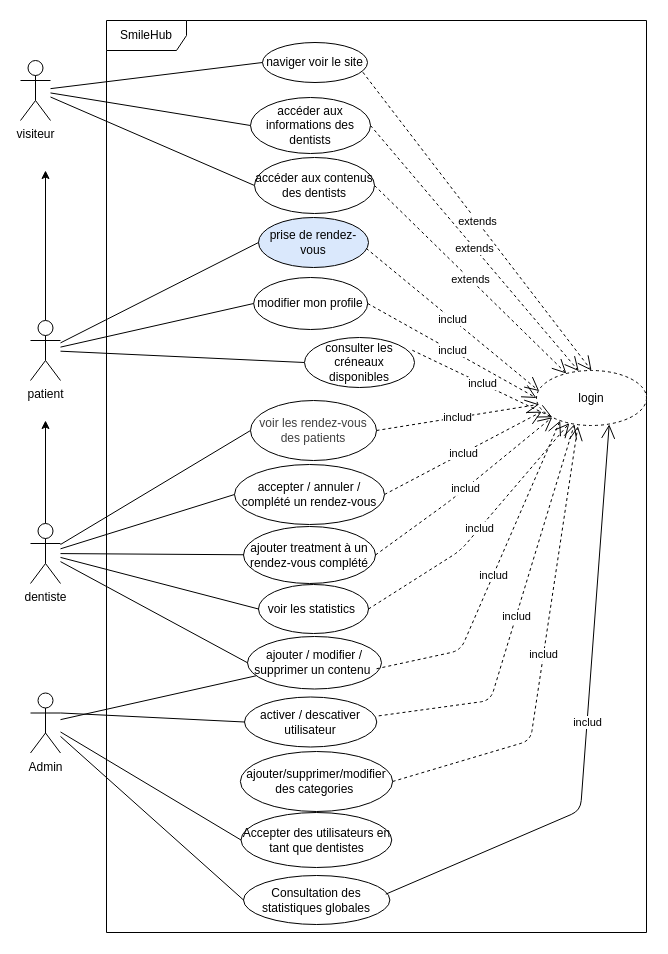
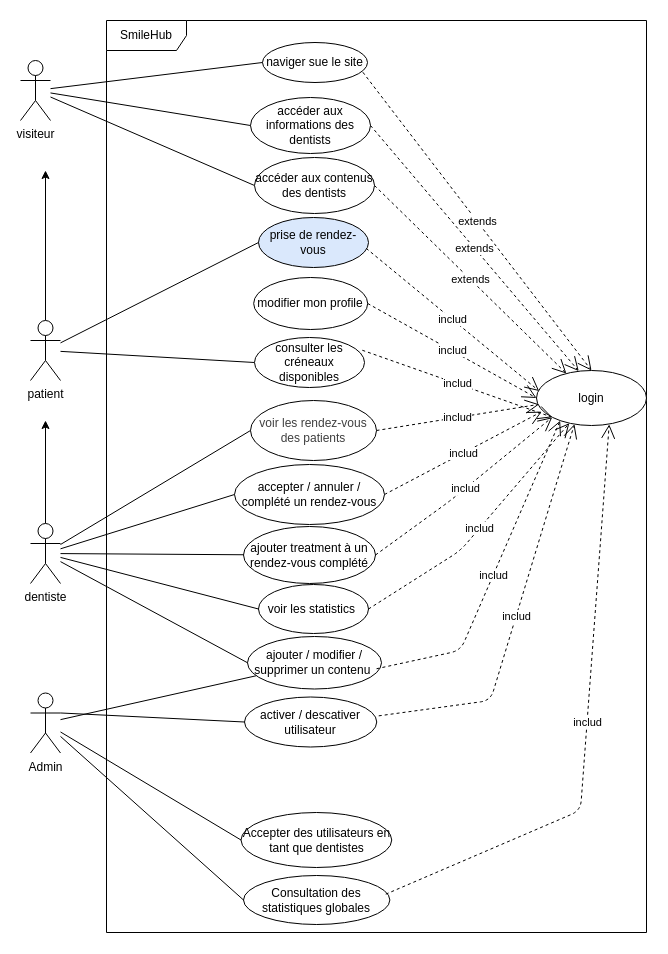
node "naviger voir le site": label "naviger voir le site" -> "naviger sue le site"
edge "modifier mon profile" -- "patient": removed
node "consulter les créneaux disponibles": moved (360, 363) -> (310, 363)
node "login": style dashed -> solid
edge "Consultation des statistiques globales" -> "login": style solid -> dashed
edge "ajouter/supprimer/modifier des categories" -> "login": removed, label "includ"
node "ajouter/supprimer/modifier des categories": removed
